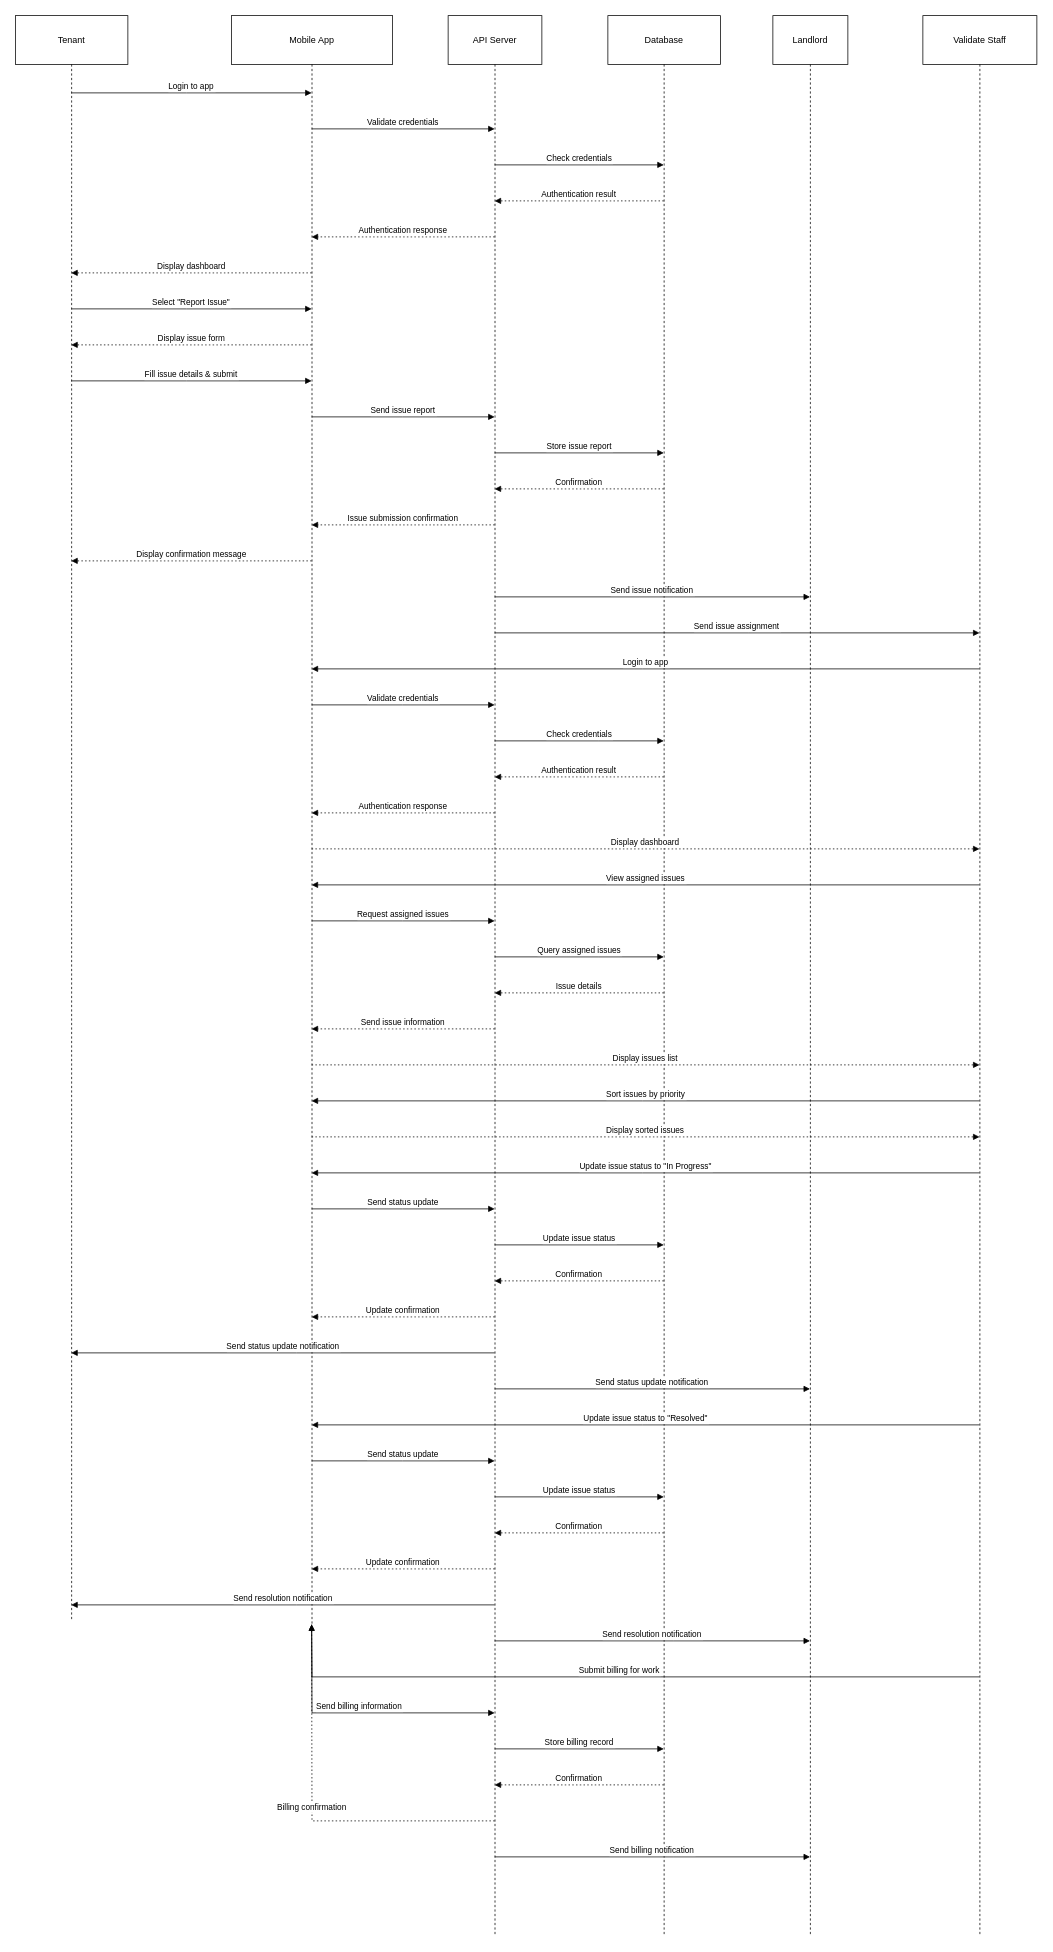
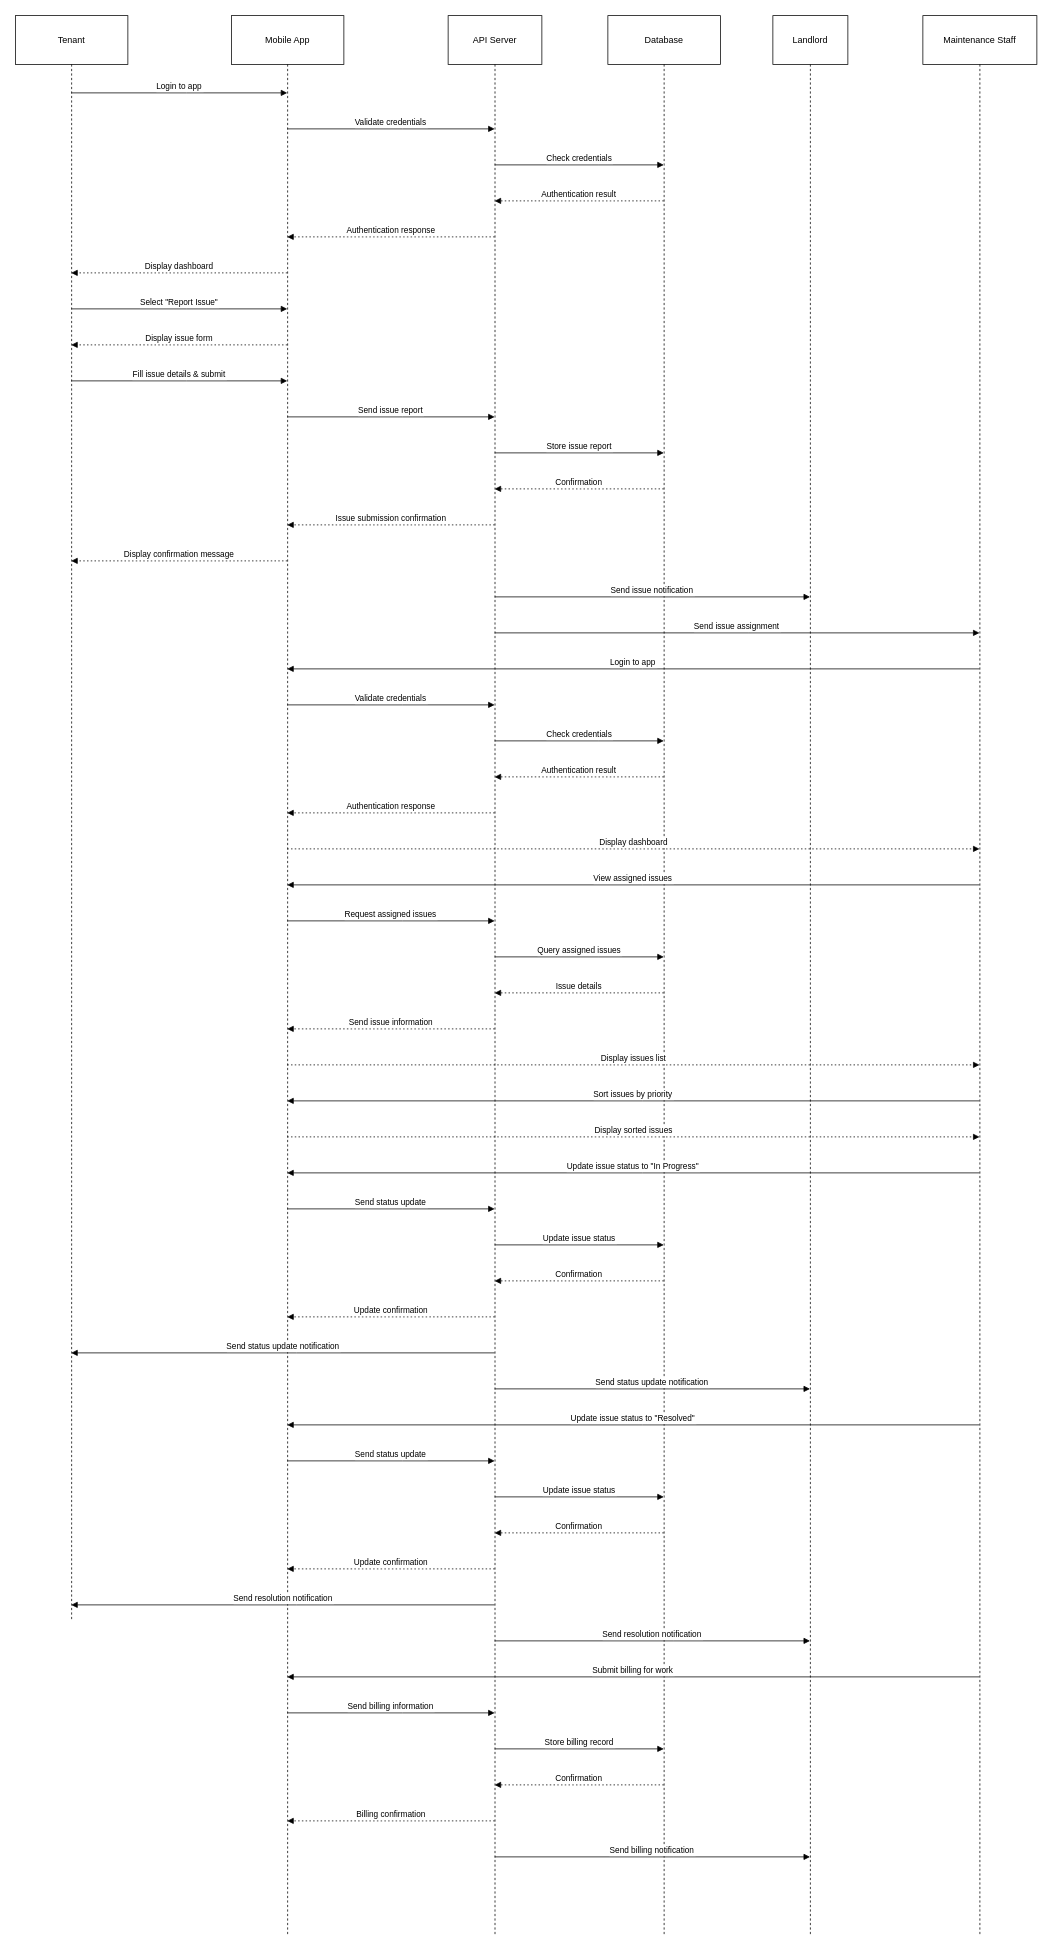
node "Validate Staff": label "Validate Staff" -> "Maintenance Staff"
node "Mobile App": size 161x1609 -> 113x1920
